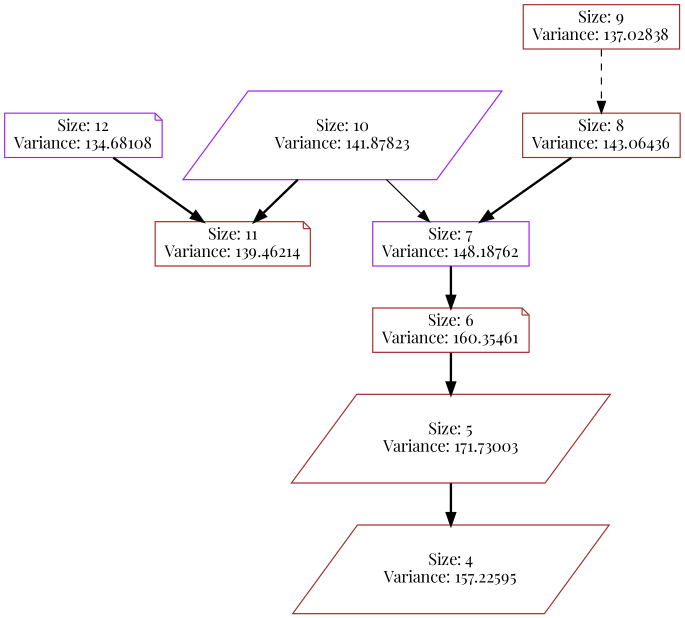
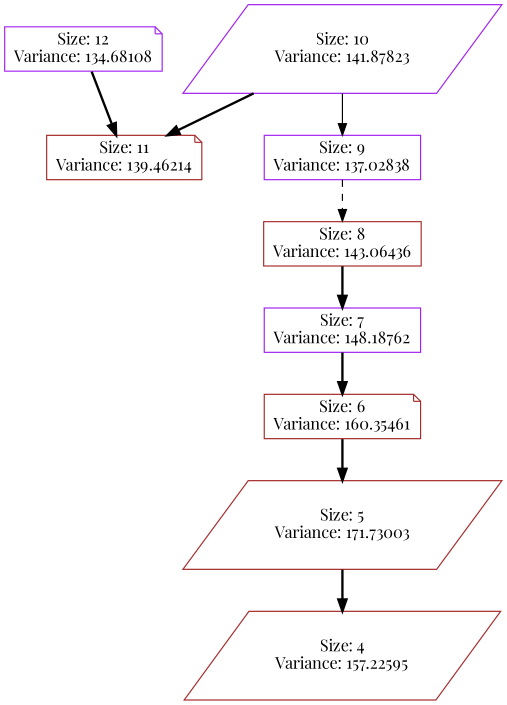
node "Size: 9 Variance: 137.02838": color brown -> purple
edge "Size: 10 Variance: 141.87823" -> "Size: 7 Variance: 148.18762": now "Size: 10 Variance: 141.87823" -> "Size: 9 Variance: 137.02838"
